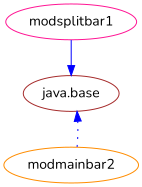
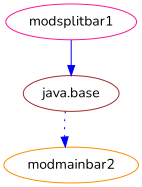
edge "modmainbar2" -> "java.base": reversed
